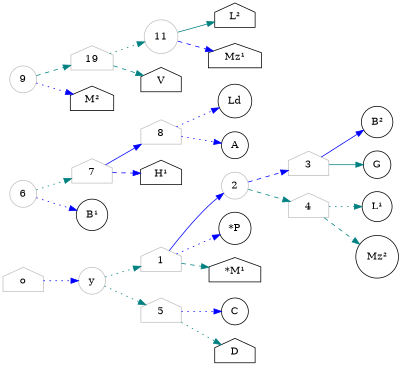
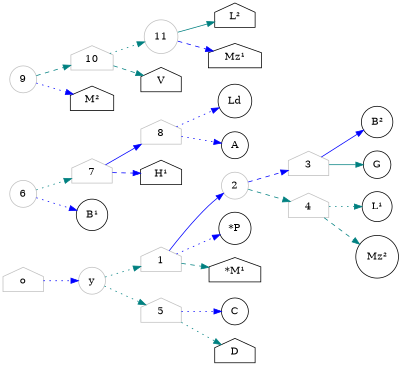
node "19": label "19" -> "10"
